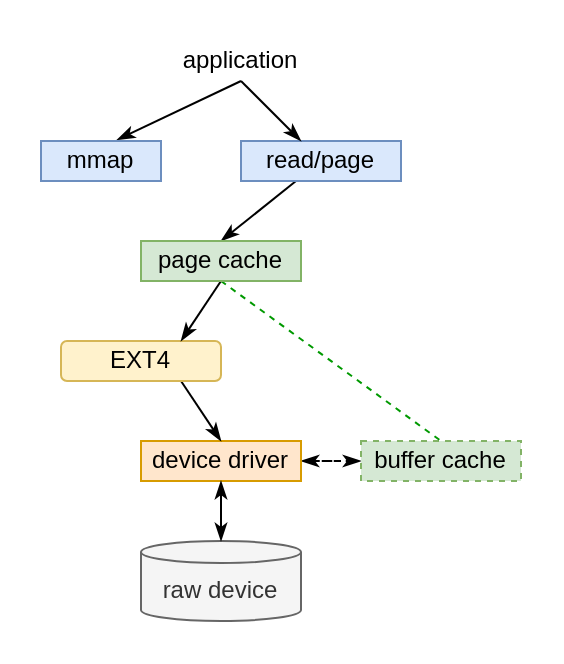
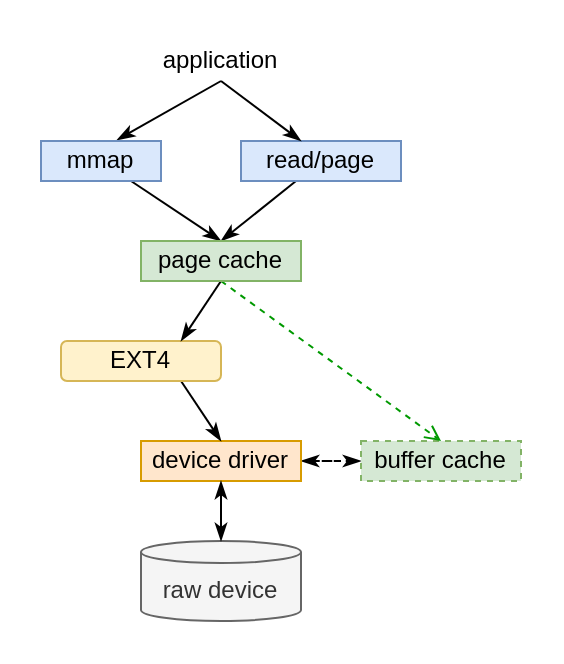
node "application": moved (241, 61) -> (221, 61)
edge "mmap" -> "page cache": added
edge "page cache" -- "buffer cache": arrowhead none -> open
